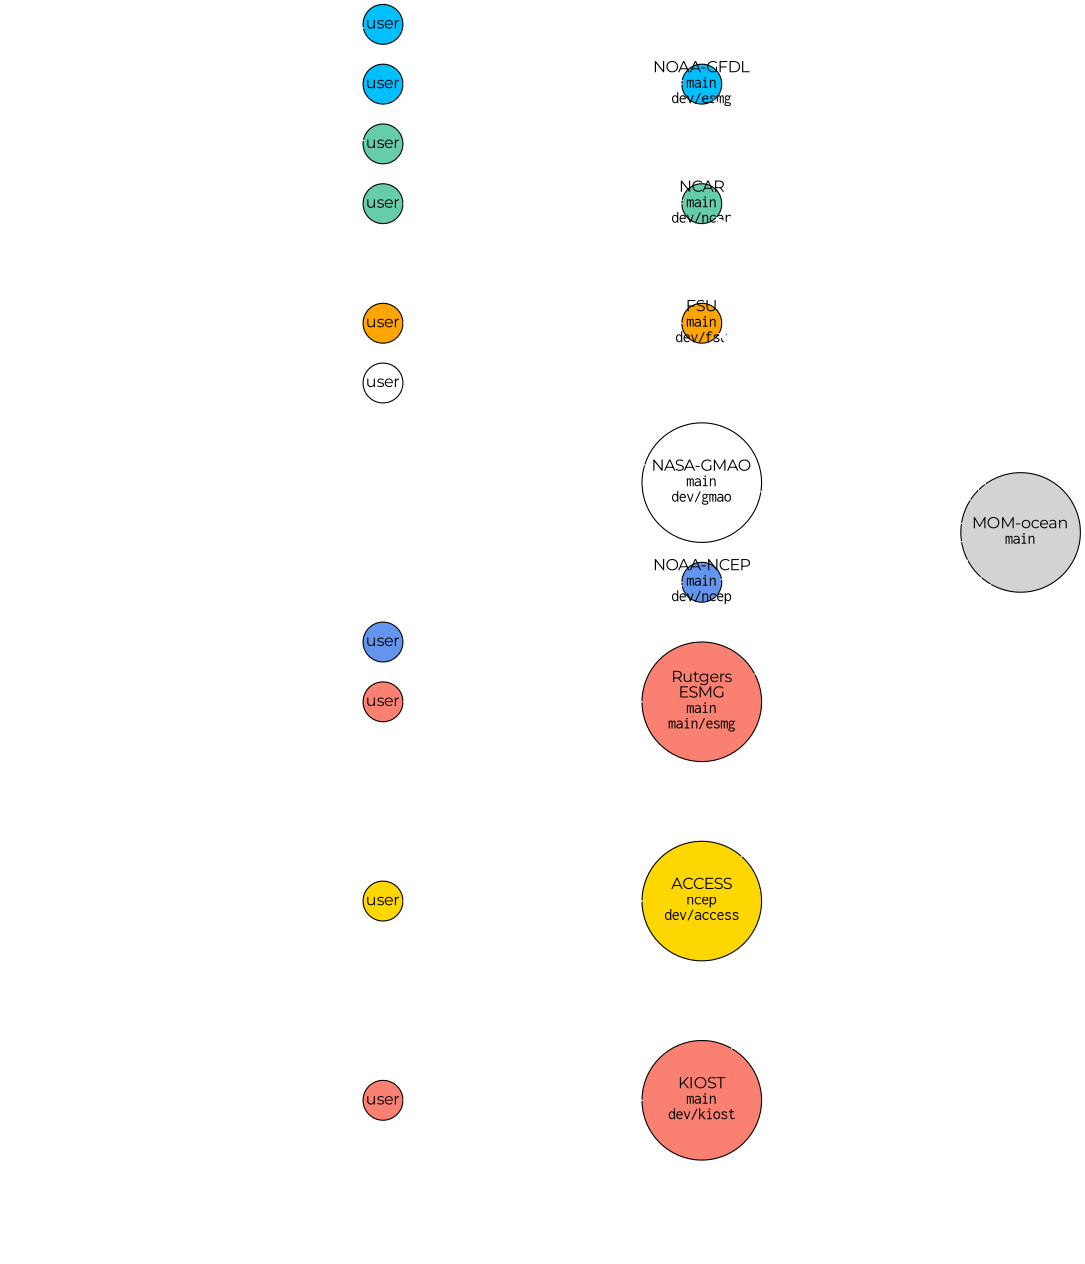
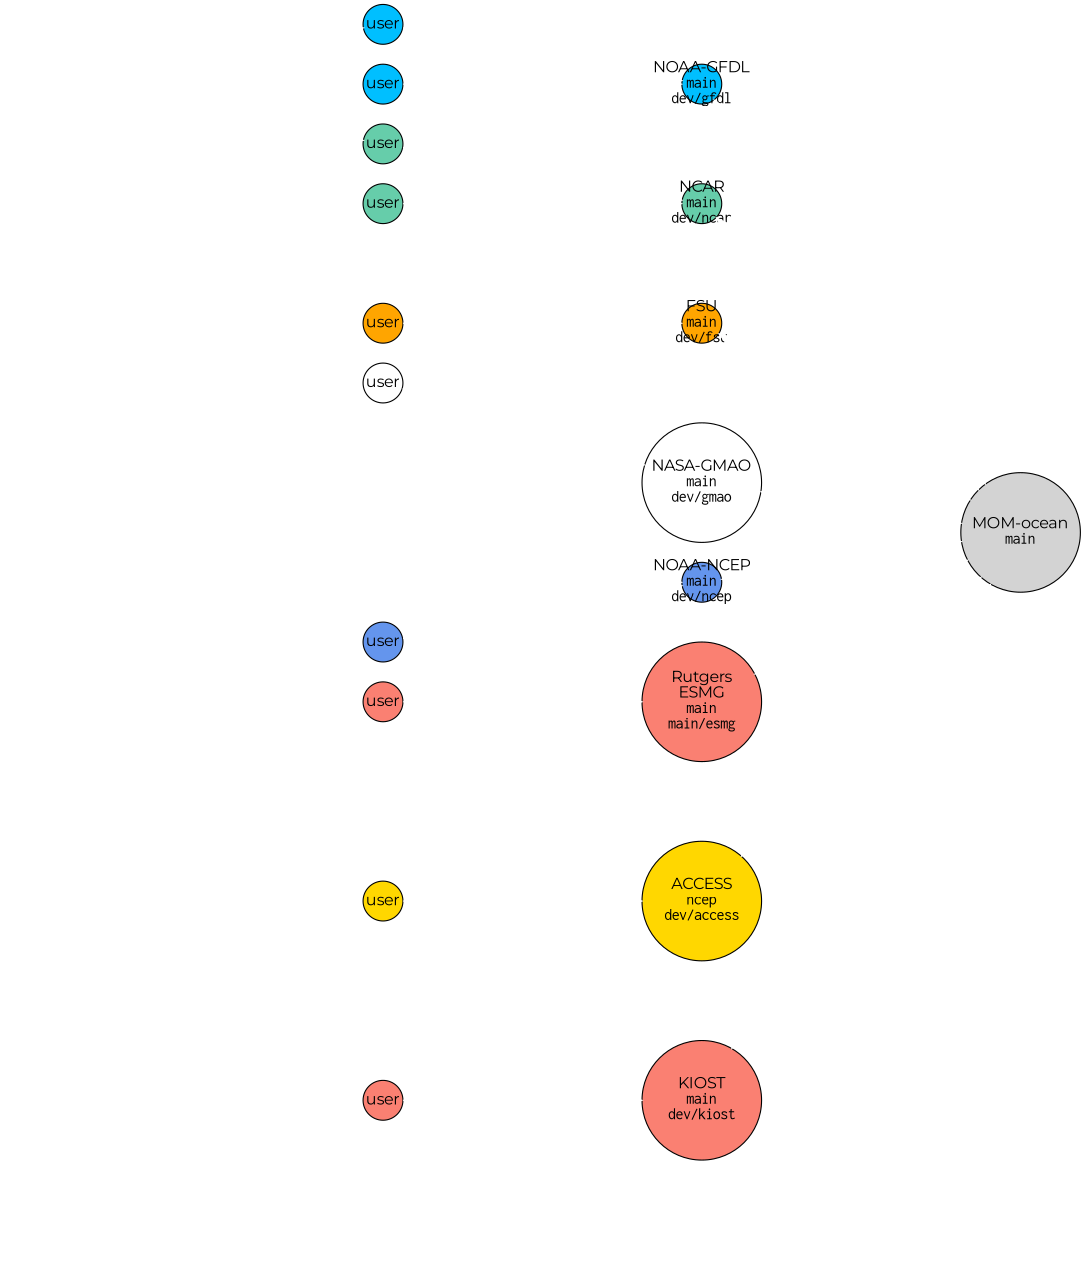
node "NOAA-GFDL": text "dev/esmg" -> "dev/gfdl"
